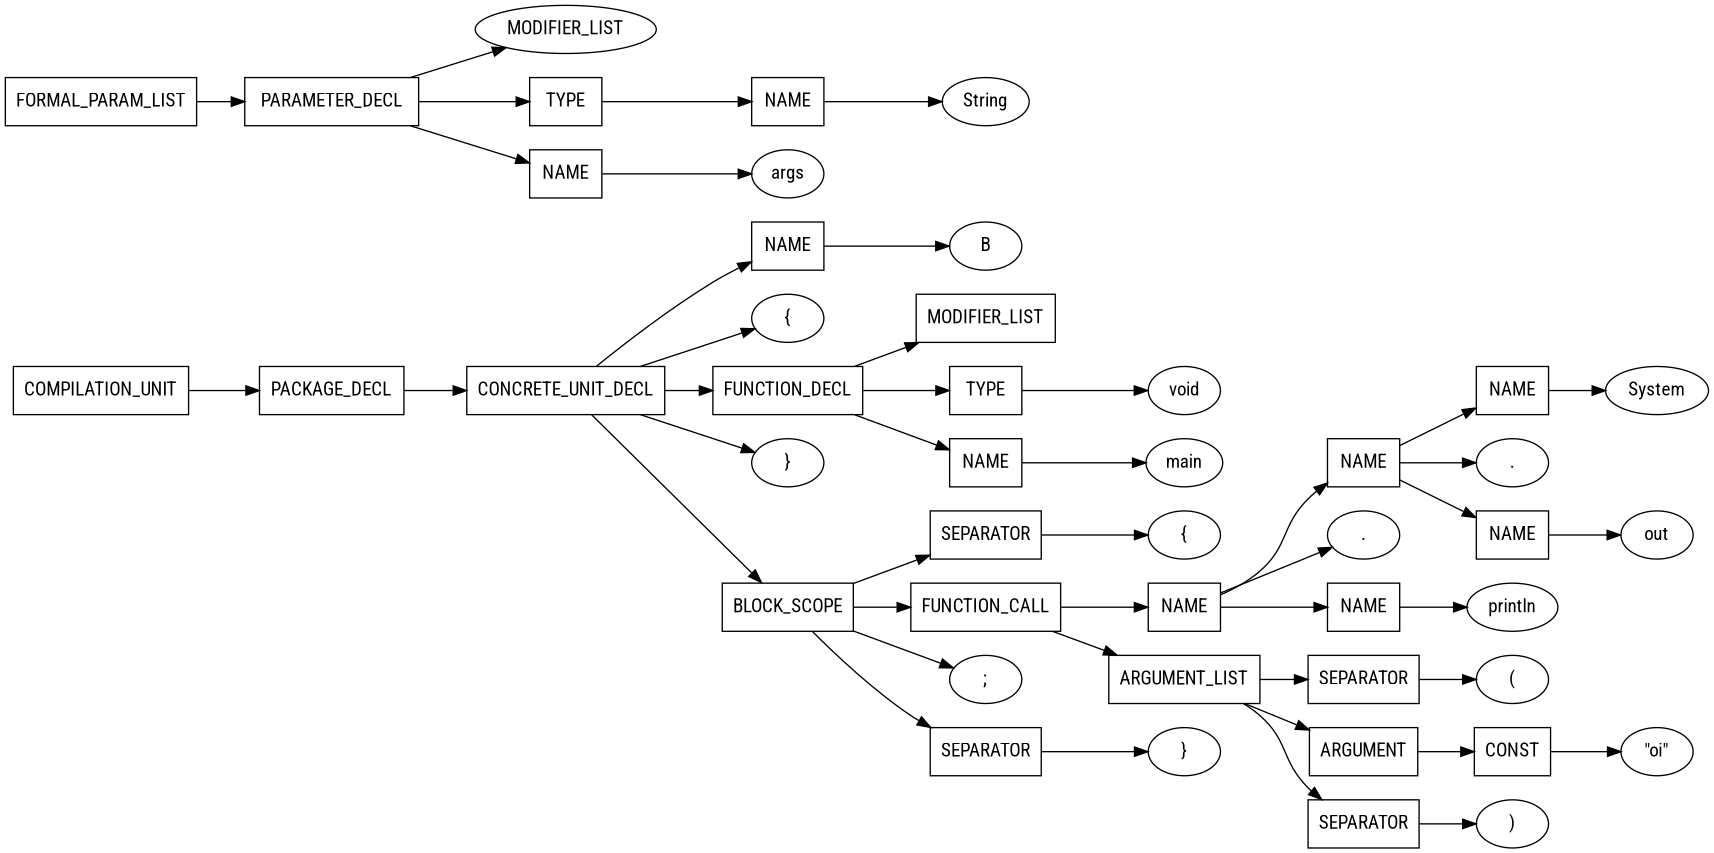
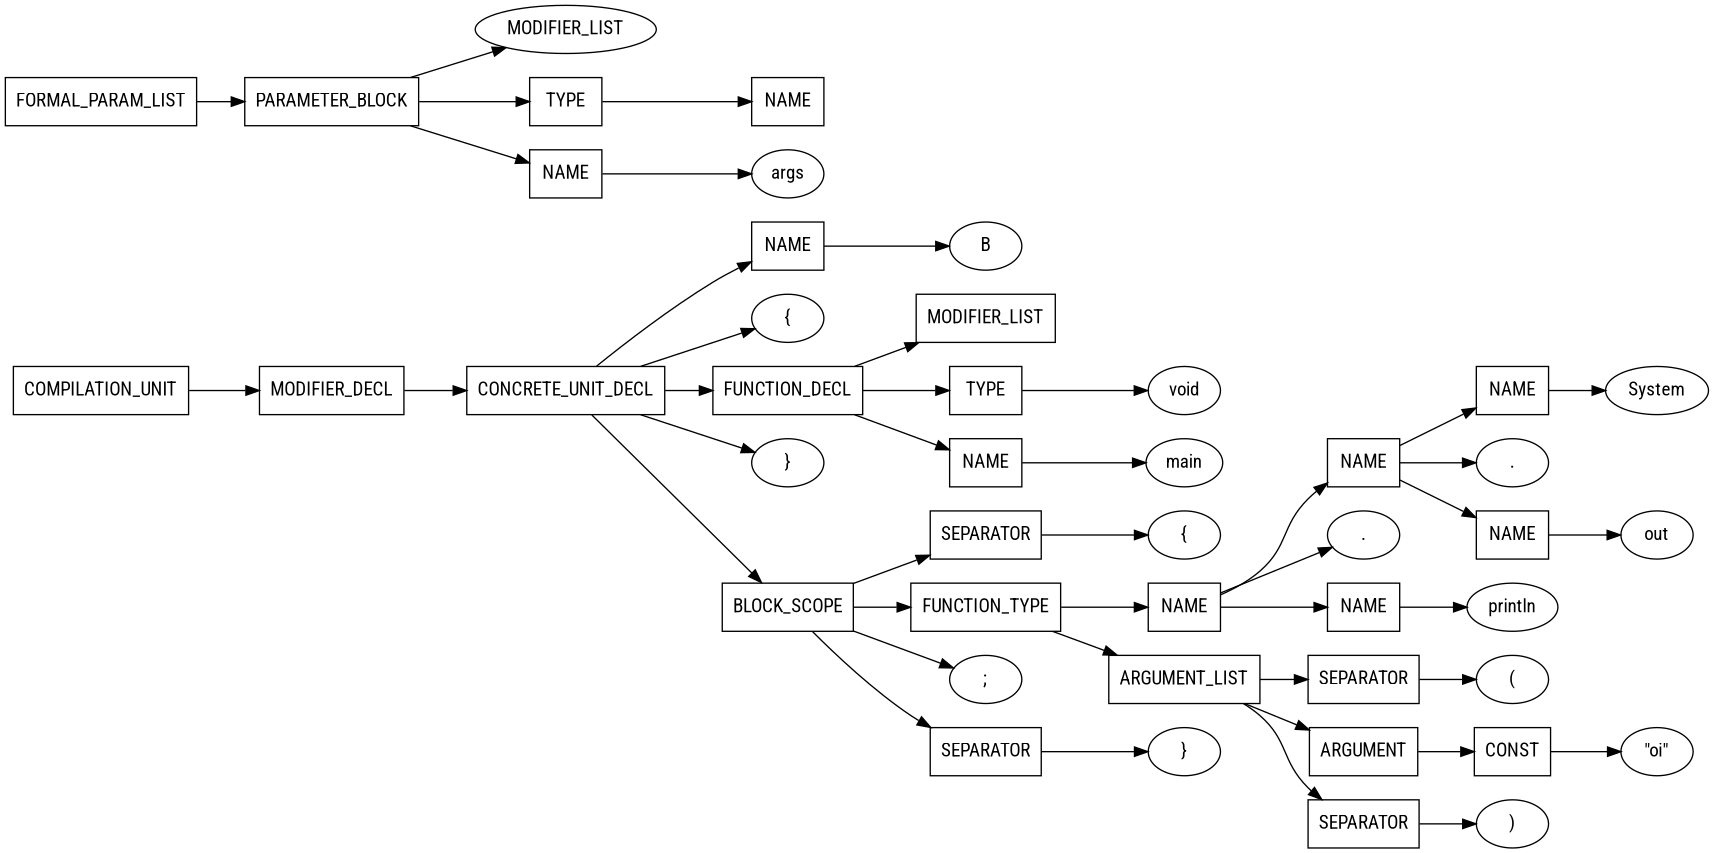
node "PARAMETER_DECL": label "PARAMETER_DECL" -> "PARAMETER_BLOCK"
node "String": removed
node "PACKAGE_DECL": label "PACKAGE_DECL" -> "MODIFIER_DECL"
node "FUNCTION_CALL": label "FUNCTION_CALL" -> "FUNCTION_TYPE"
